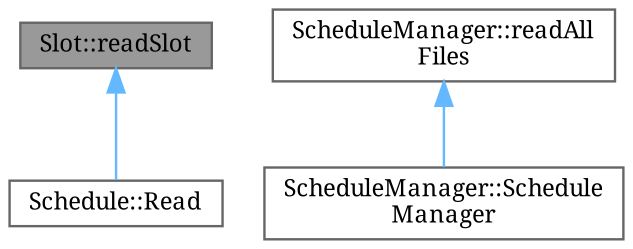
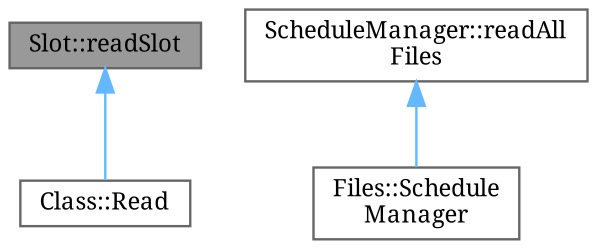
node "Schedule::Read": label "Schedule::Read" -> "Class::Read"
node "ScheduleManager::Schedule Manager": label "ScheduleManager::Schedule Manager" -> "Files::Schedule Manager"
